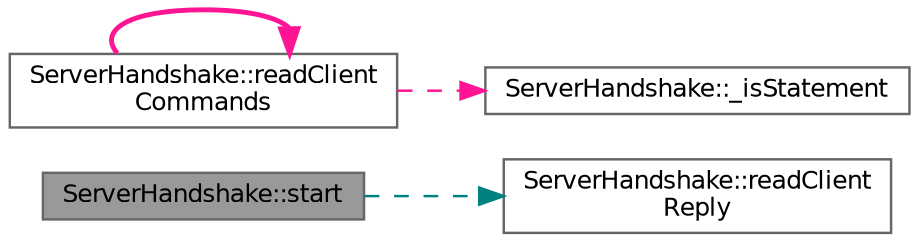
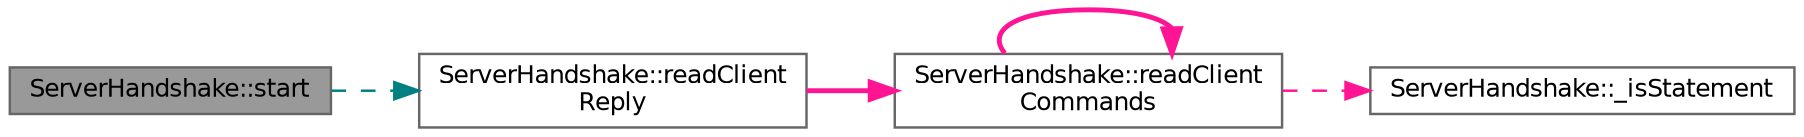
edge "ServerHandshake::readClient Reply" -> "ServerHandshake::readClient Commands": added
